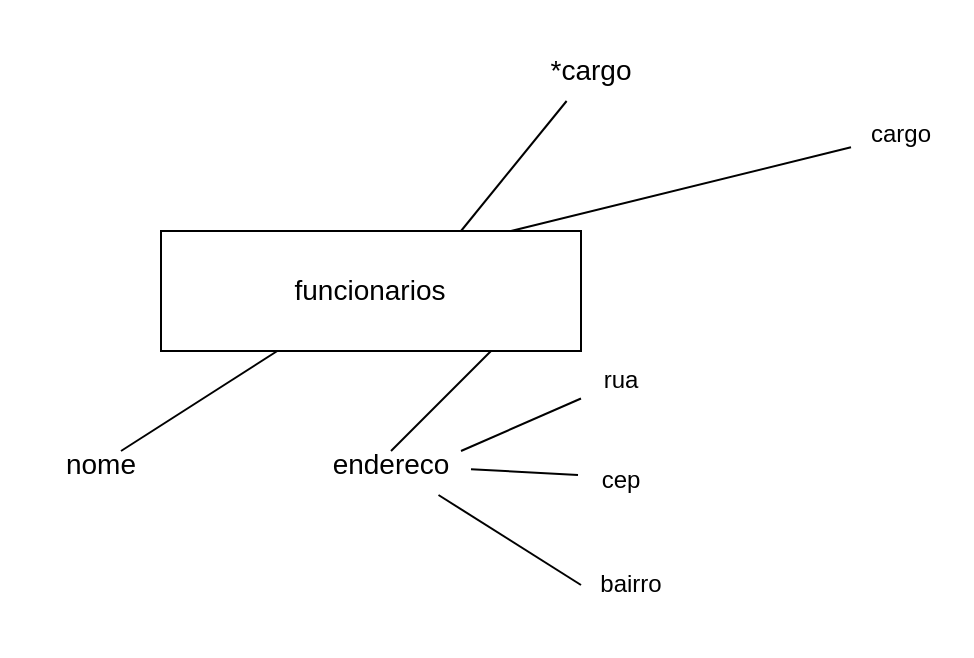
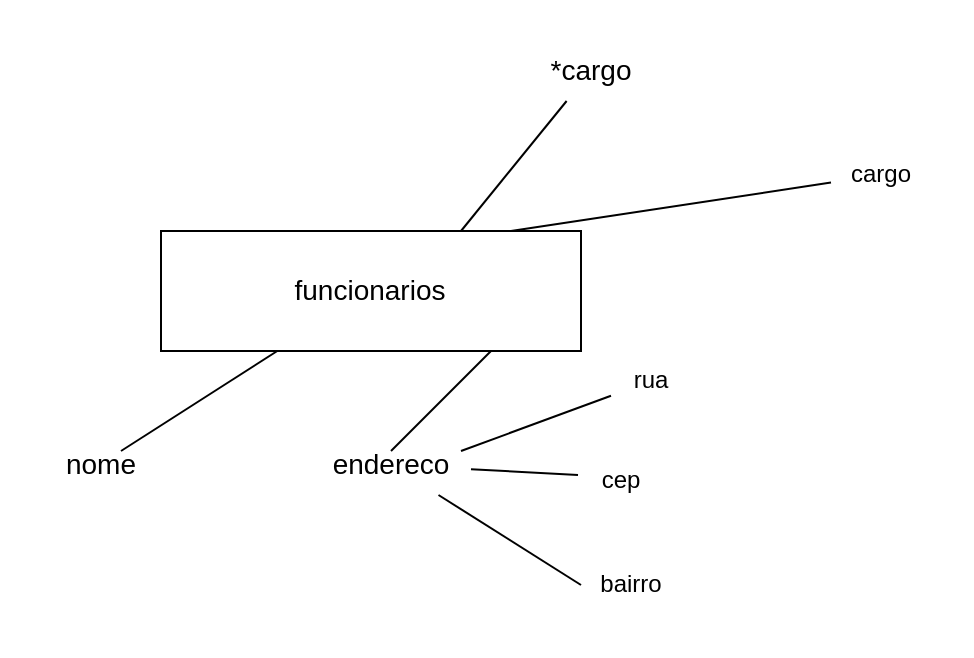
node "cargo": moved (901, 135) -> (881, 175)
node "rua": moved (621, 381) -> (651, 381)
